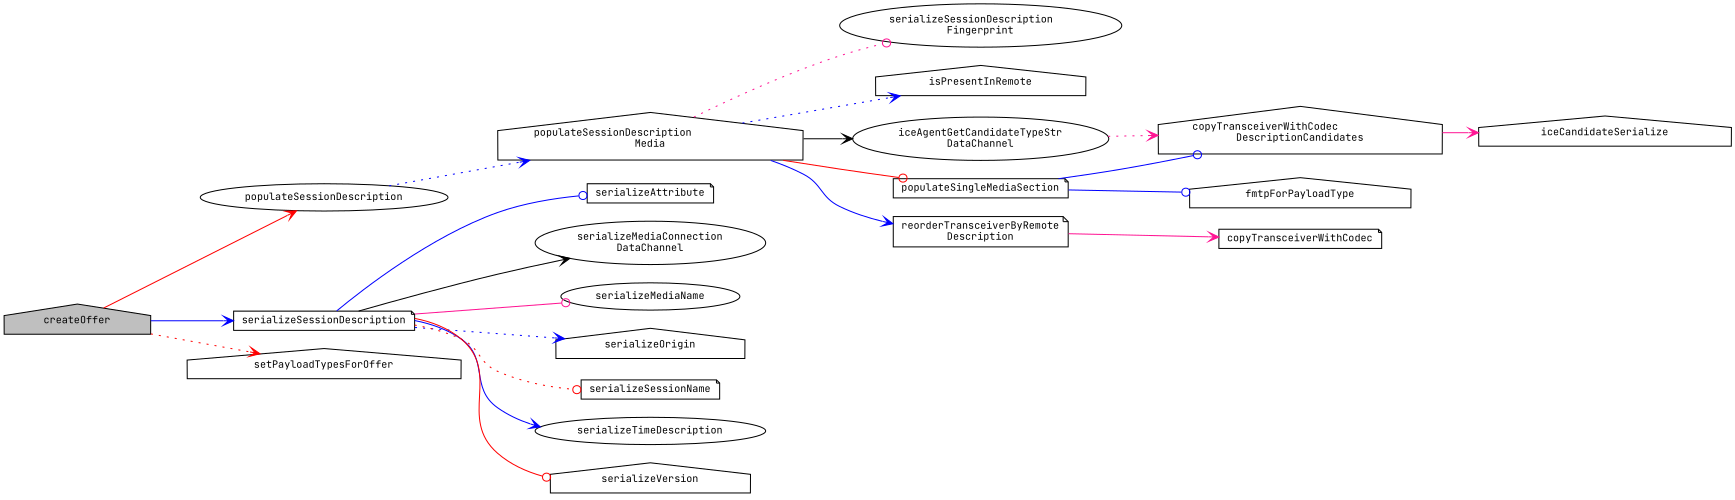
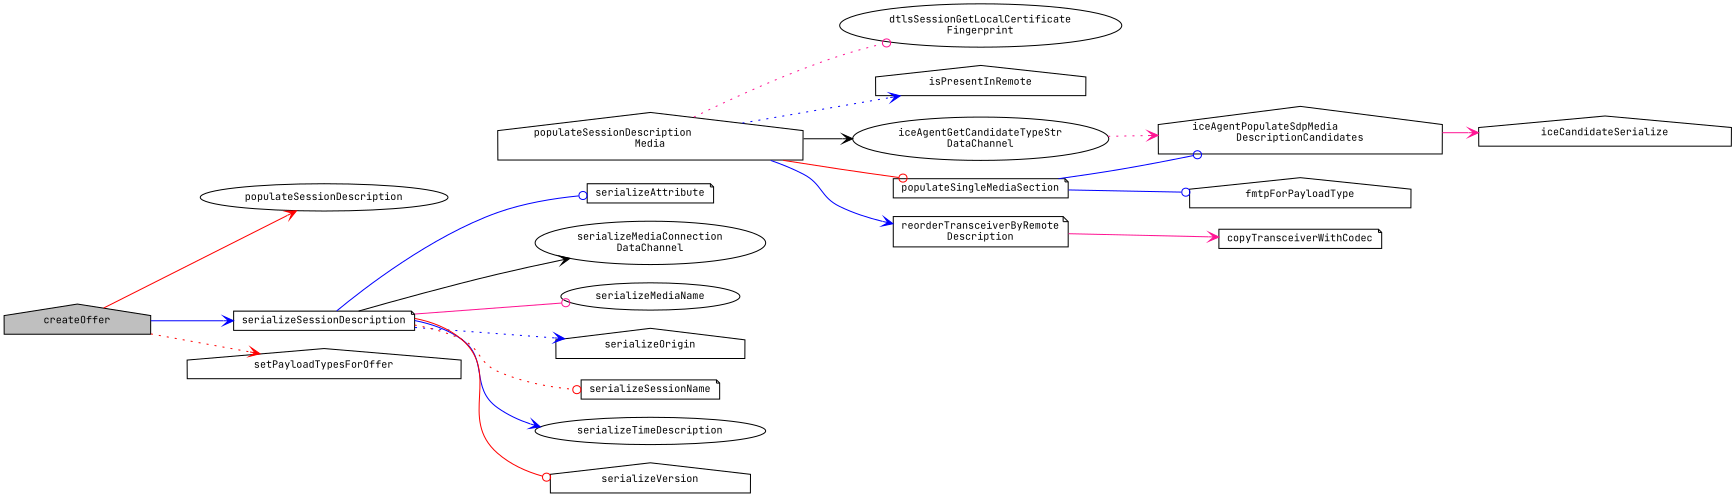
node "serializeSessionDescription Fingerprint": label "serializeSessionDescription Fingerprint" -> "dtlsSessionGetLocalCertificate Fingerprint"
node "copyTransceiverWithCodec DescriptionCandidates": label "copyTransceiverWithCodec DescriptionCandidates" -> "iceAgentPopulateSdpMedia DescriptionCandidates"
edge "populateSessionDescription" -> "populateSessionDescription Media": removed
